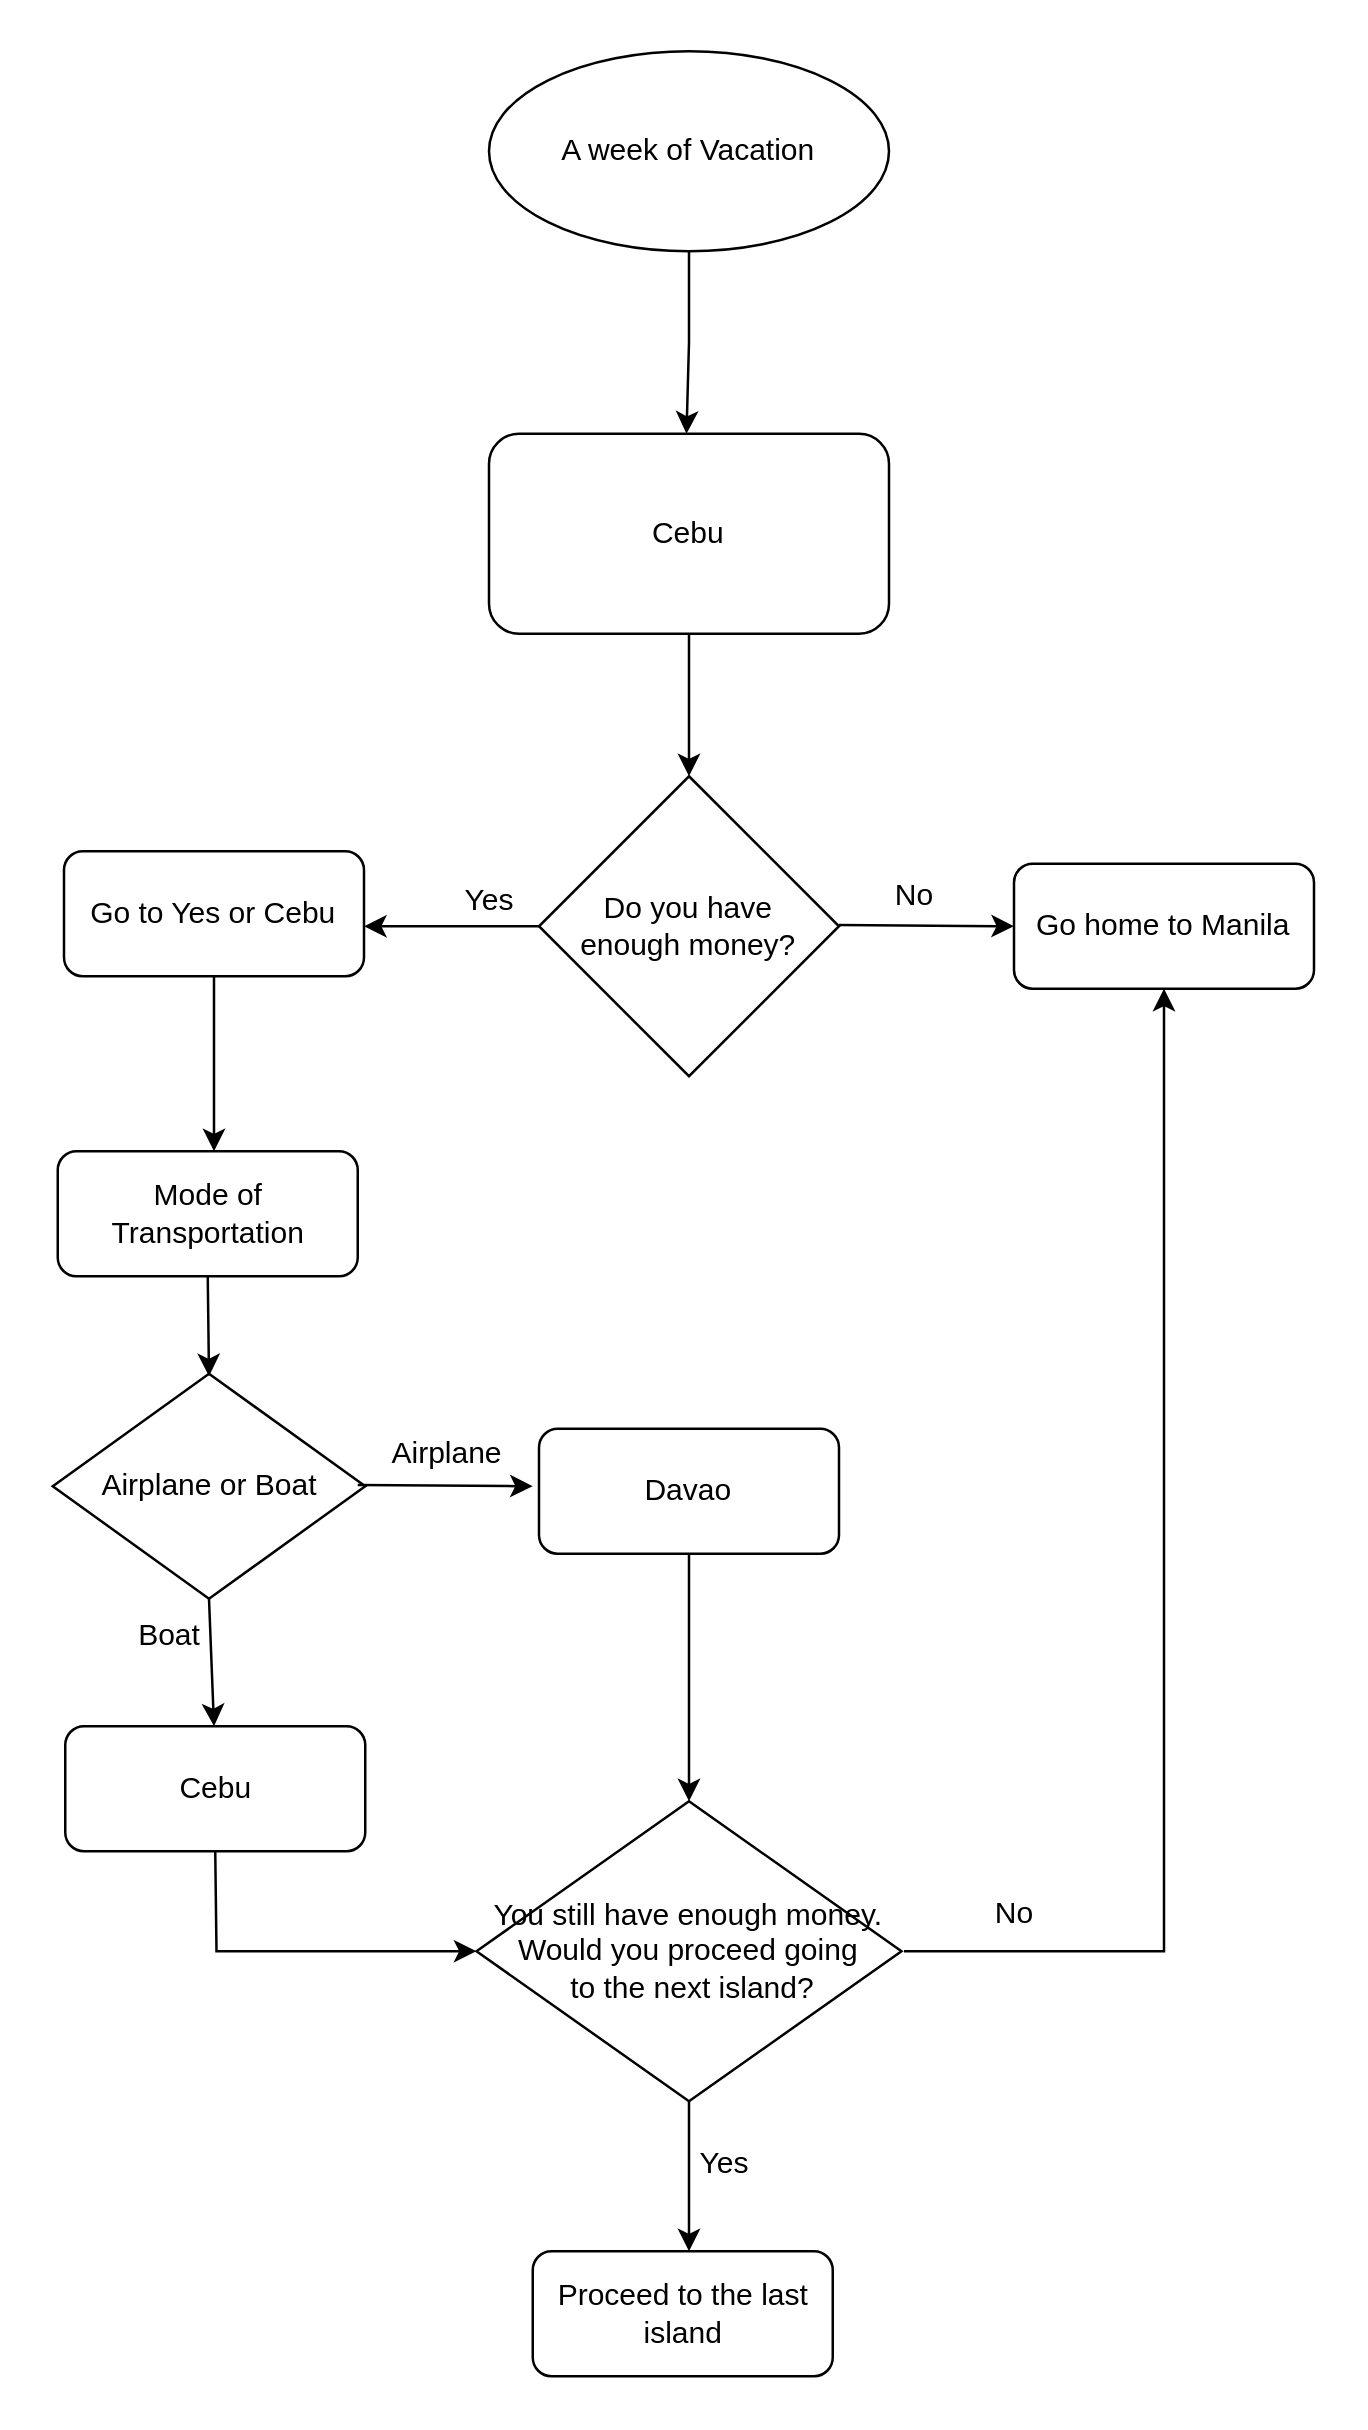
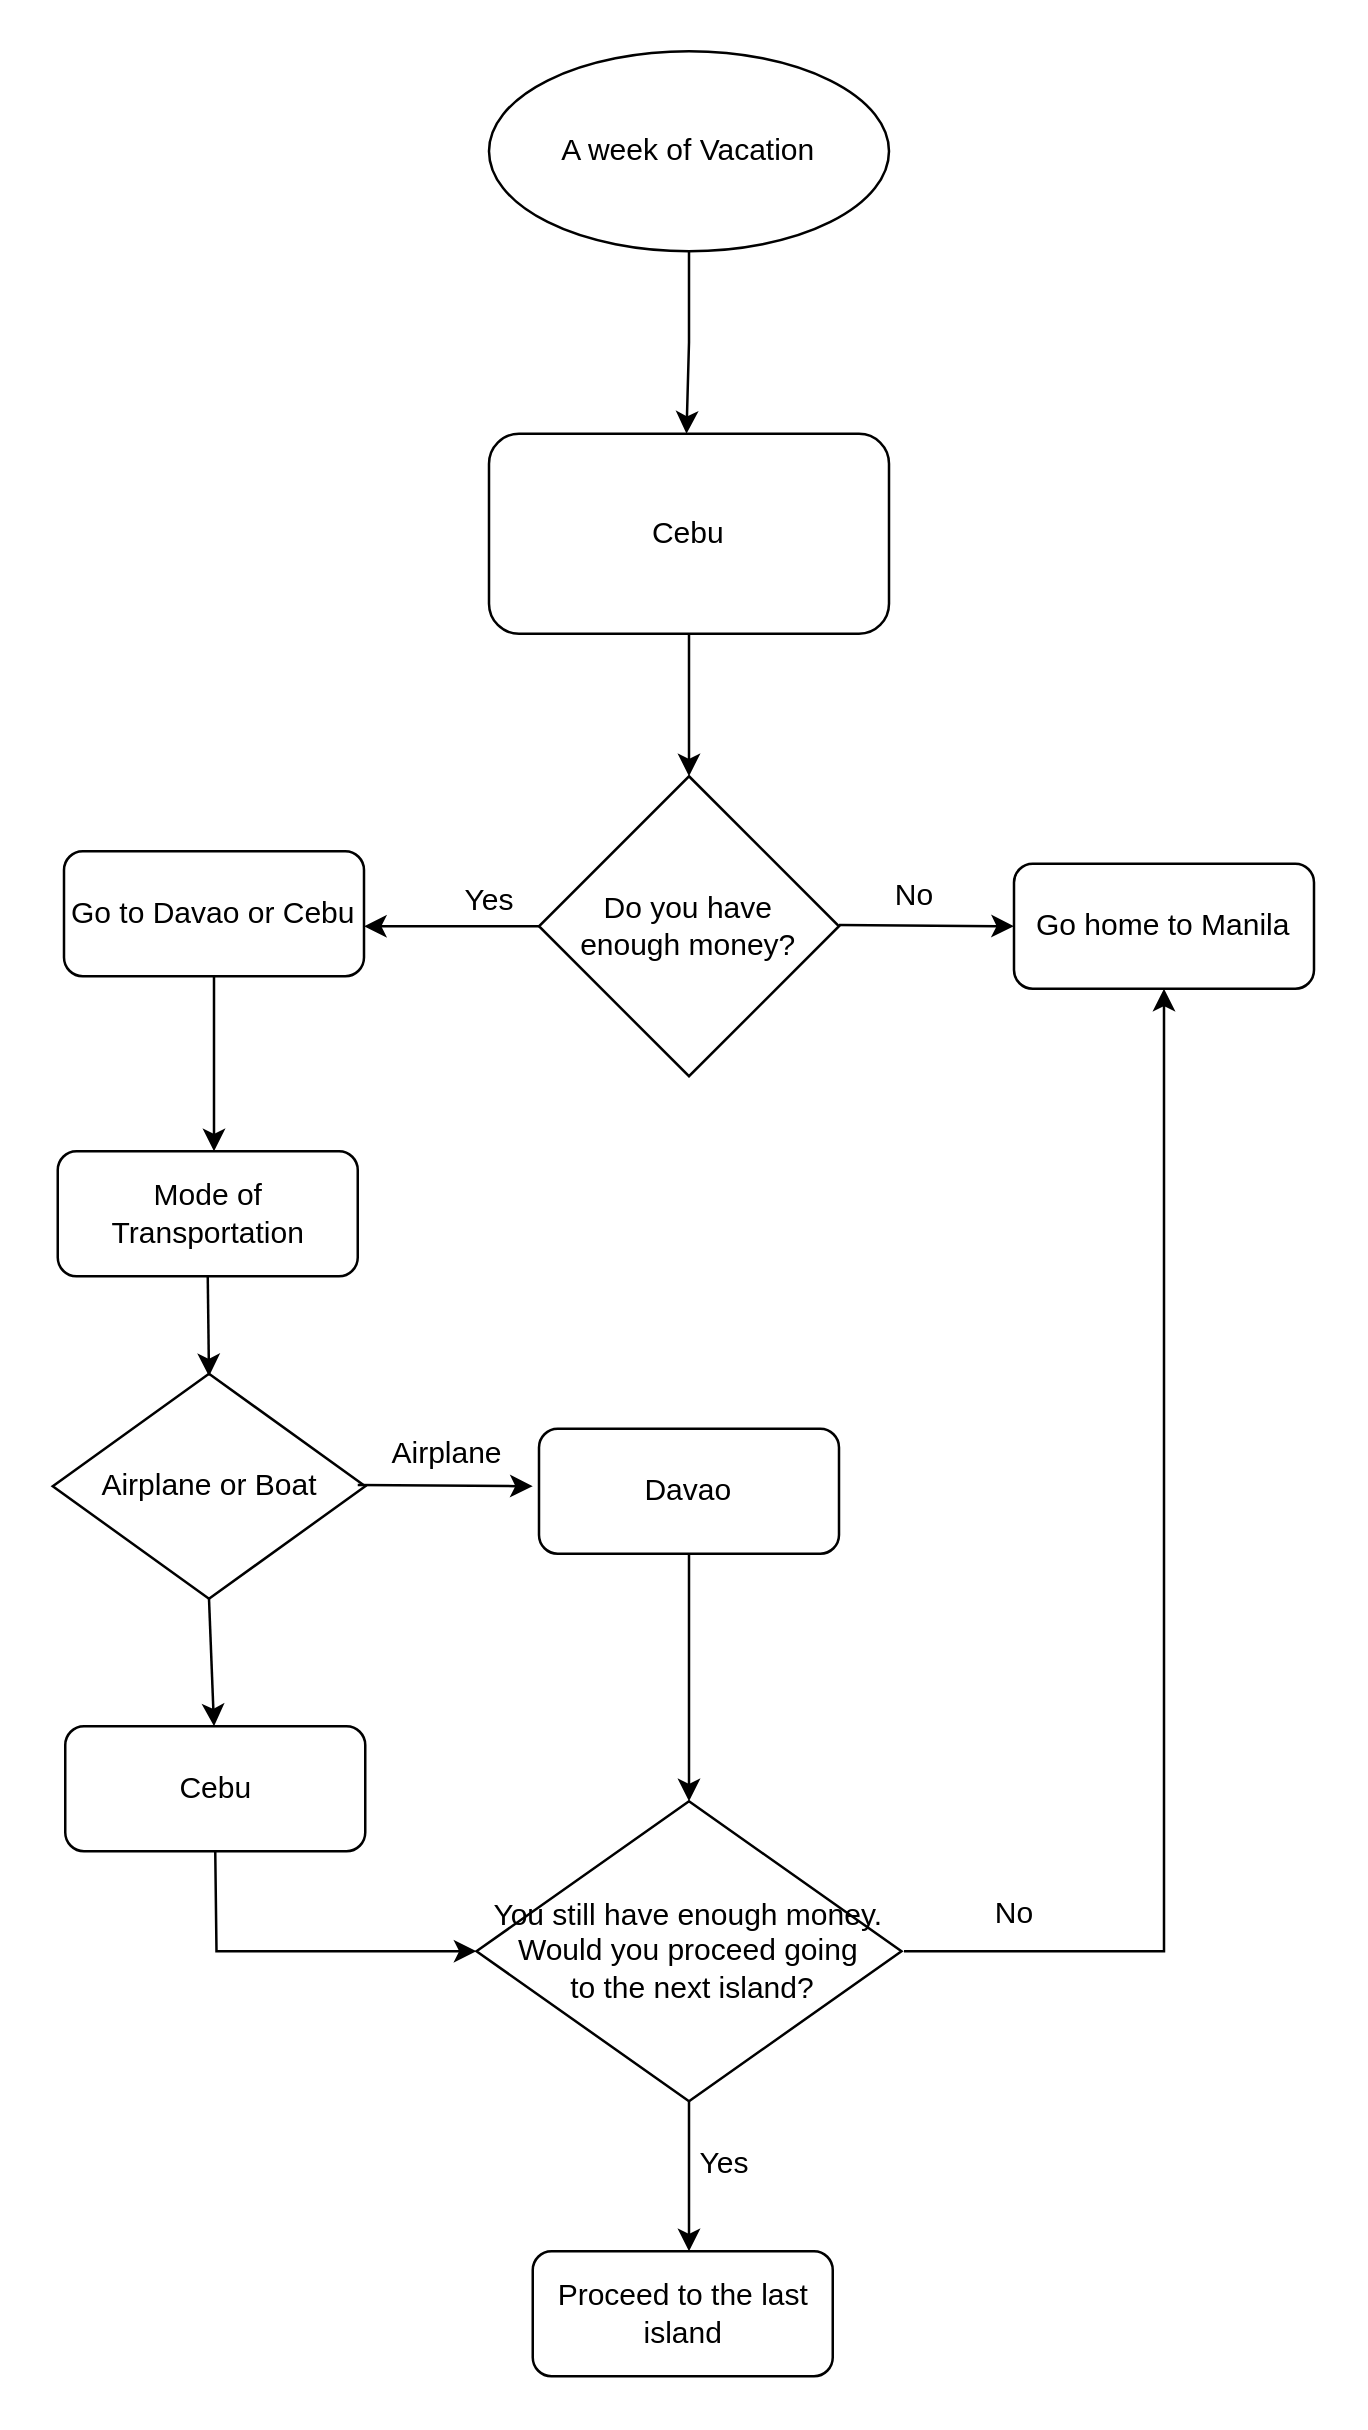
node "Go to Yes or Cebu": label "Go to Yes or Cebu" -> "Go to Davao or Cebu"
node "Boat": removed
